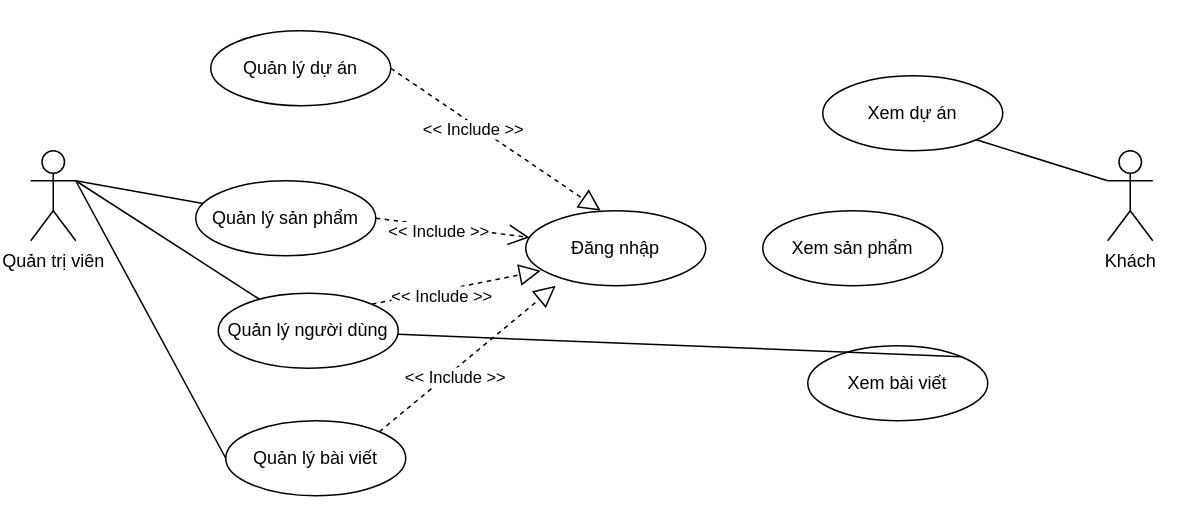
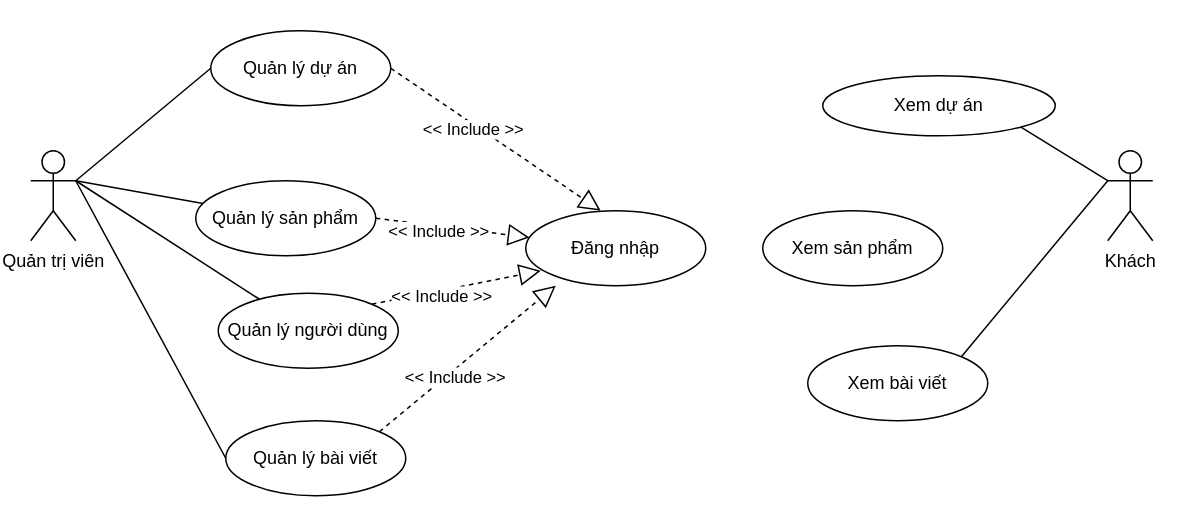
node "Xem dự án": size 180x75 -> 233x60
edge "Quản lý dự án" -- "Quản trị viên": added
edge "Quản lý sản phẩm" -> "Đăng nhập": arrowhead open -> block
edge "Quản lý người dùng" -- "Xem bài viết": now "Khách" -- "Xem bài viết"
